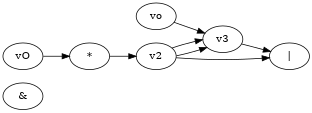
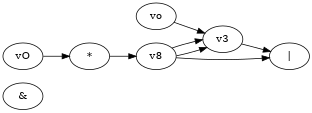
node "v2": label "v2" -> "v8"
